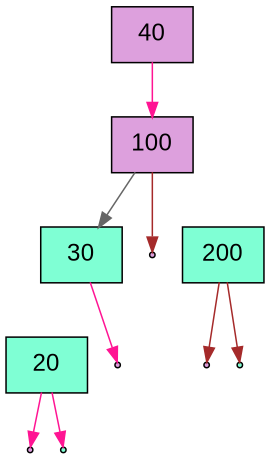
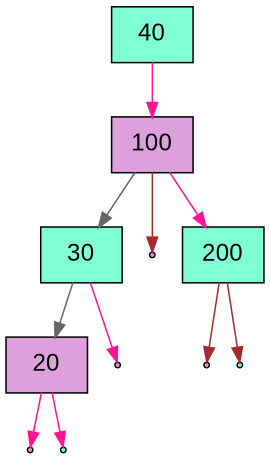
node "40": fillcolor plum -> aquamarine
edge "100" -> "200": added
edge "30" -> "20": added
node "20": fillcolor aquamarine -> plum
